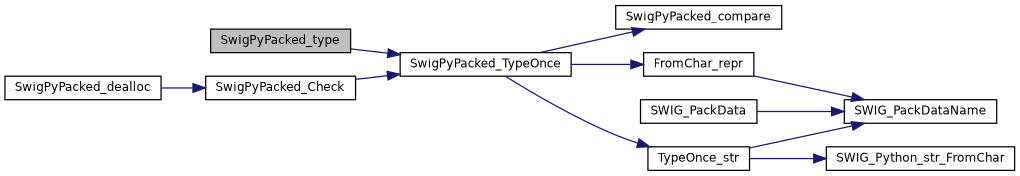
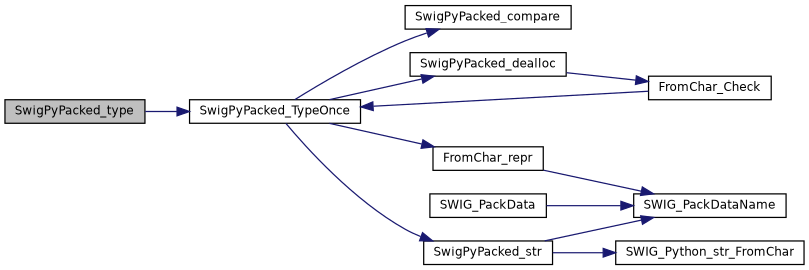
node "SwigPyPacked_Check": label "SwigPyPacked_Check" -> "FromChar_Check"
edge "SwigPyPacked_TypeOnce" -> "SwigPyPacked_dealloc": added
node "TypeOnce_str": label "TypeOnce_str" -> "SwigPyPacked_str"
